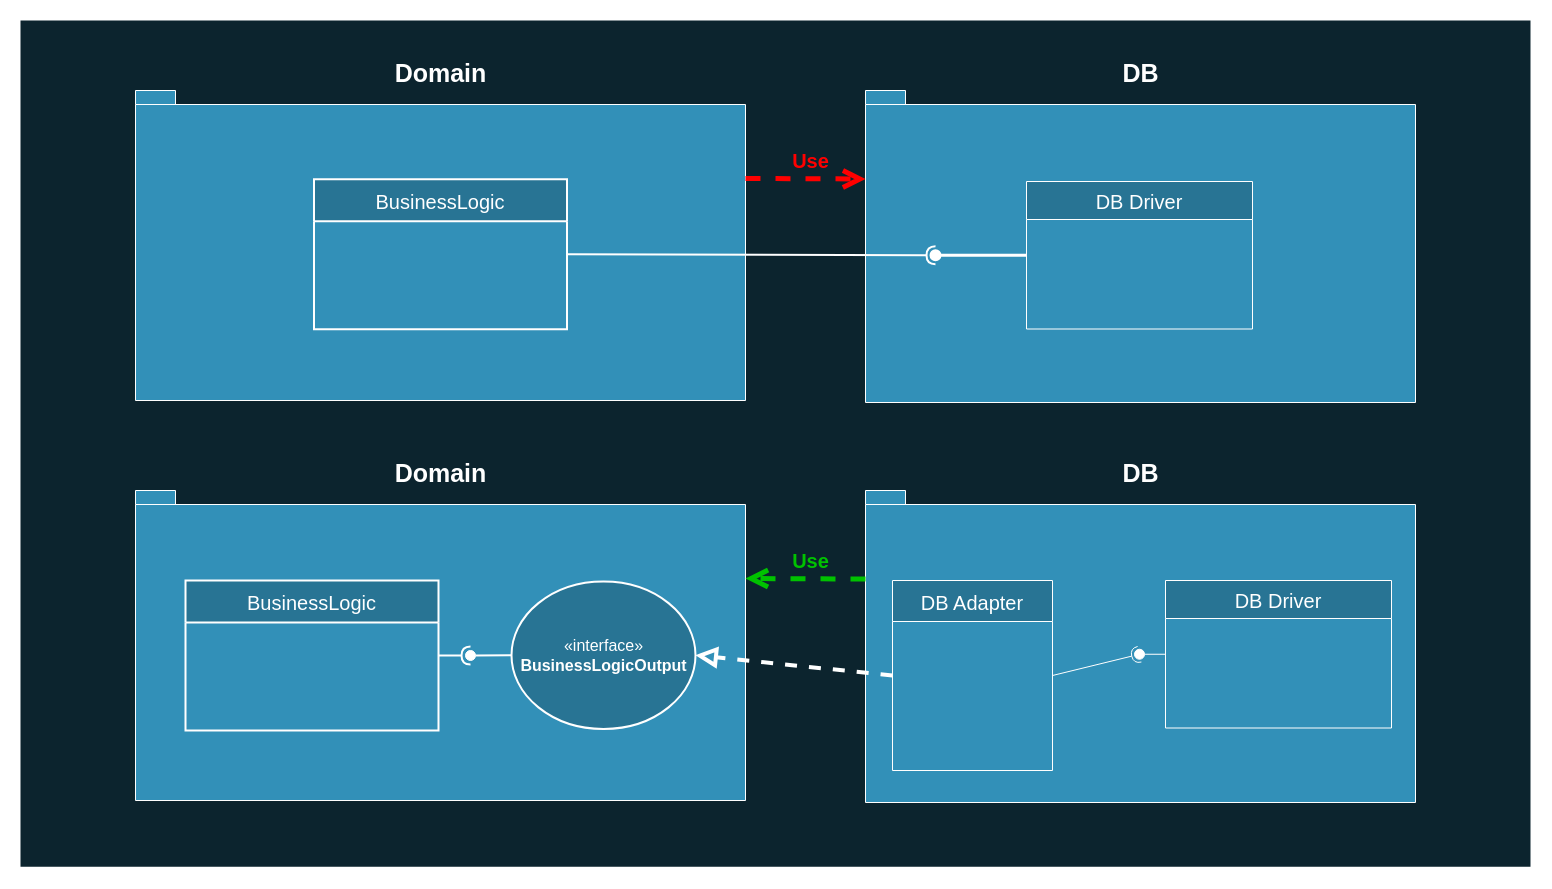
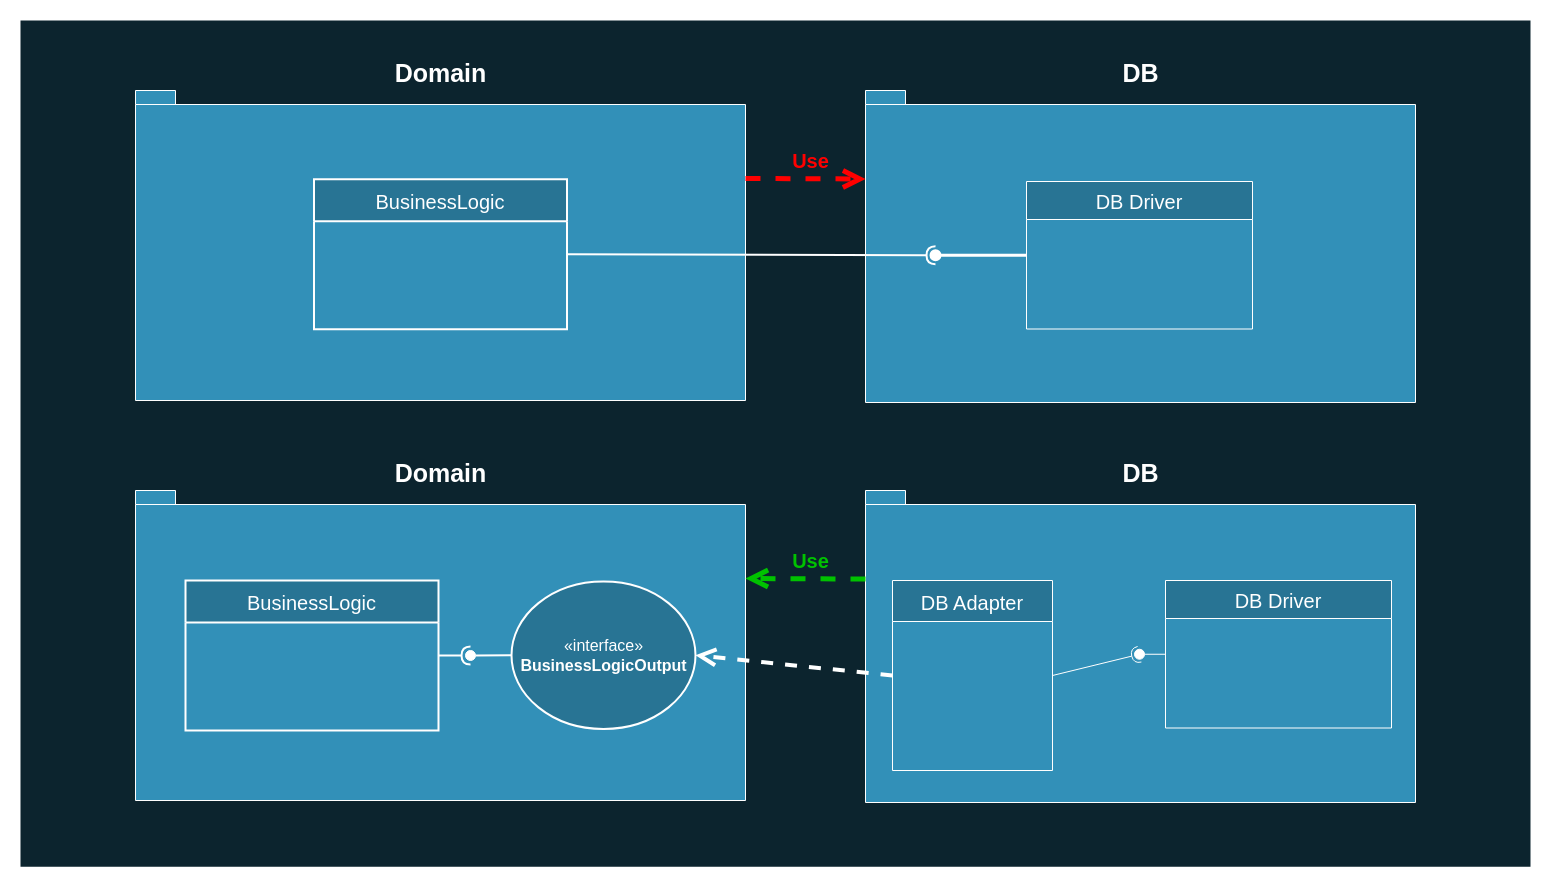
edge "DB Adapter" -> "«interface» BusinessLogicOutput": arrowhead block -> open
